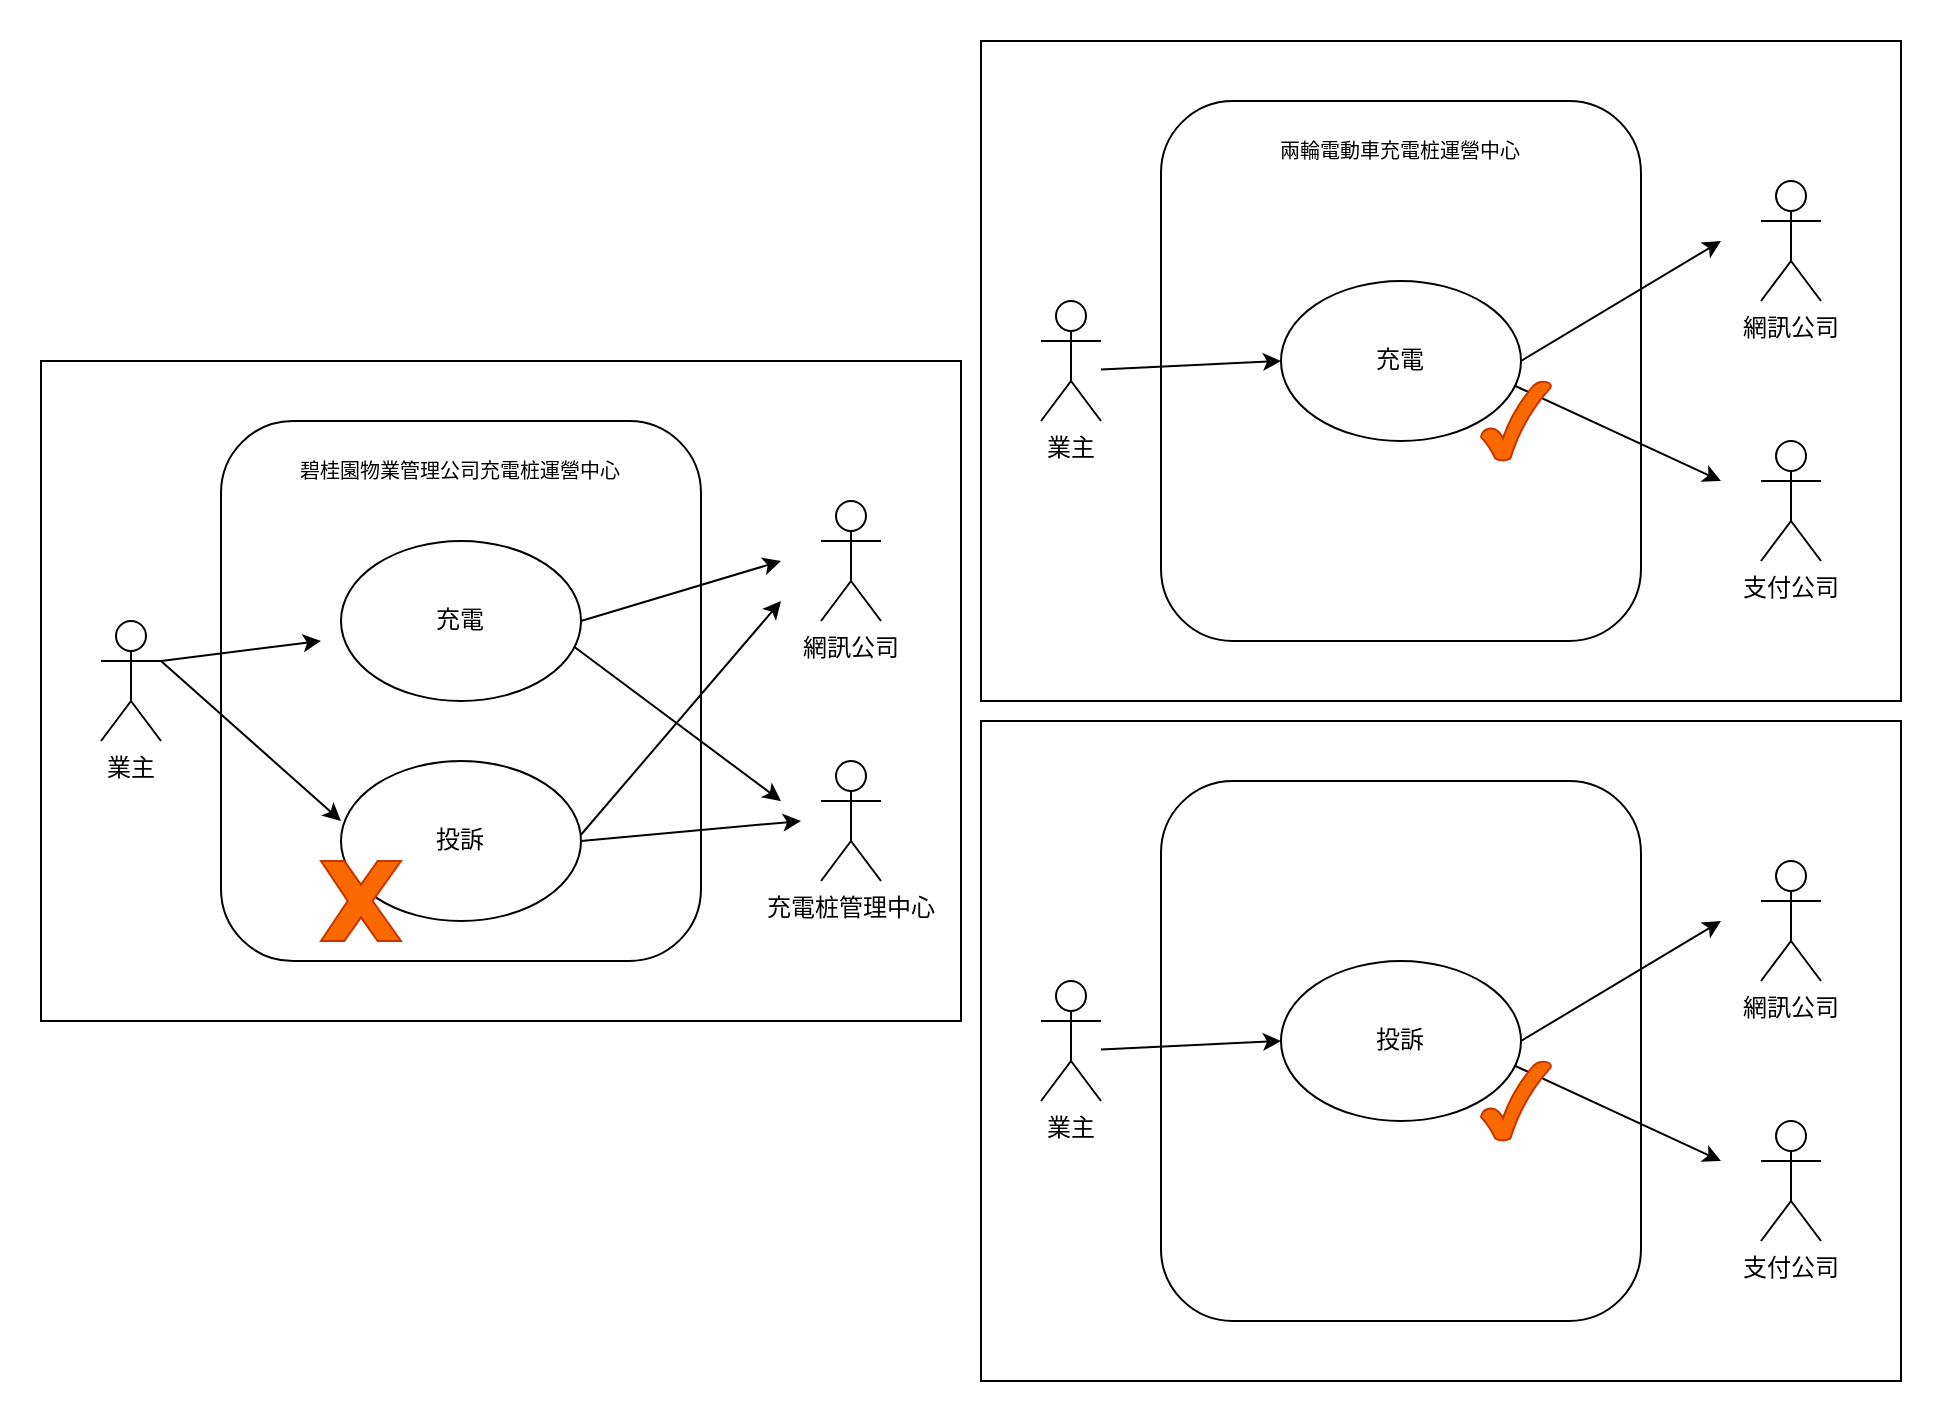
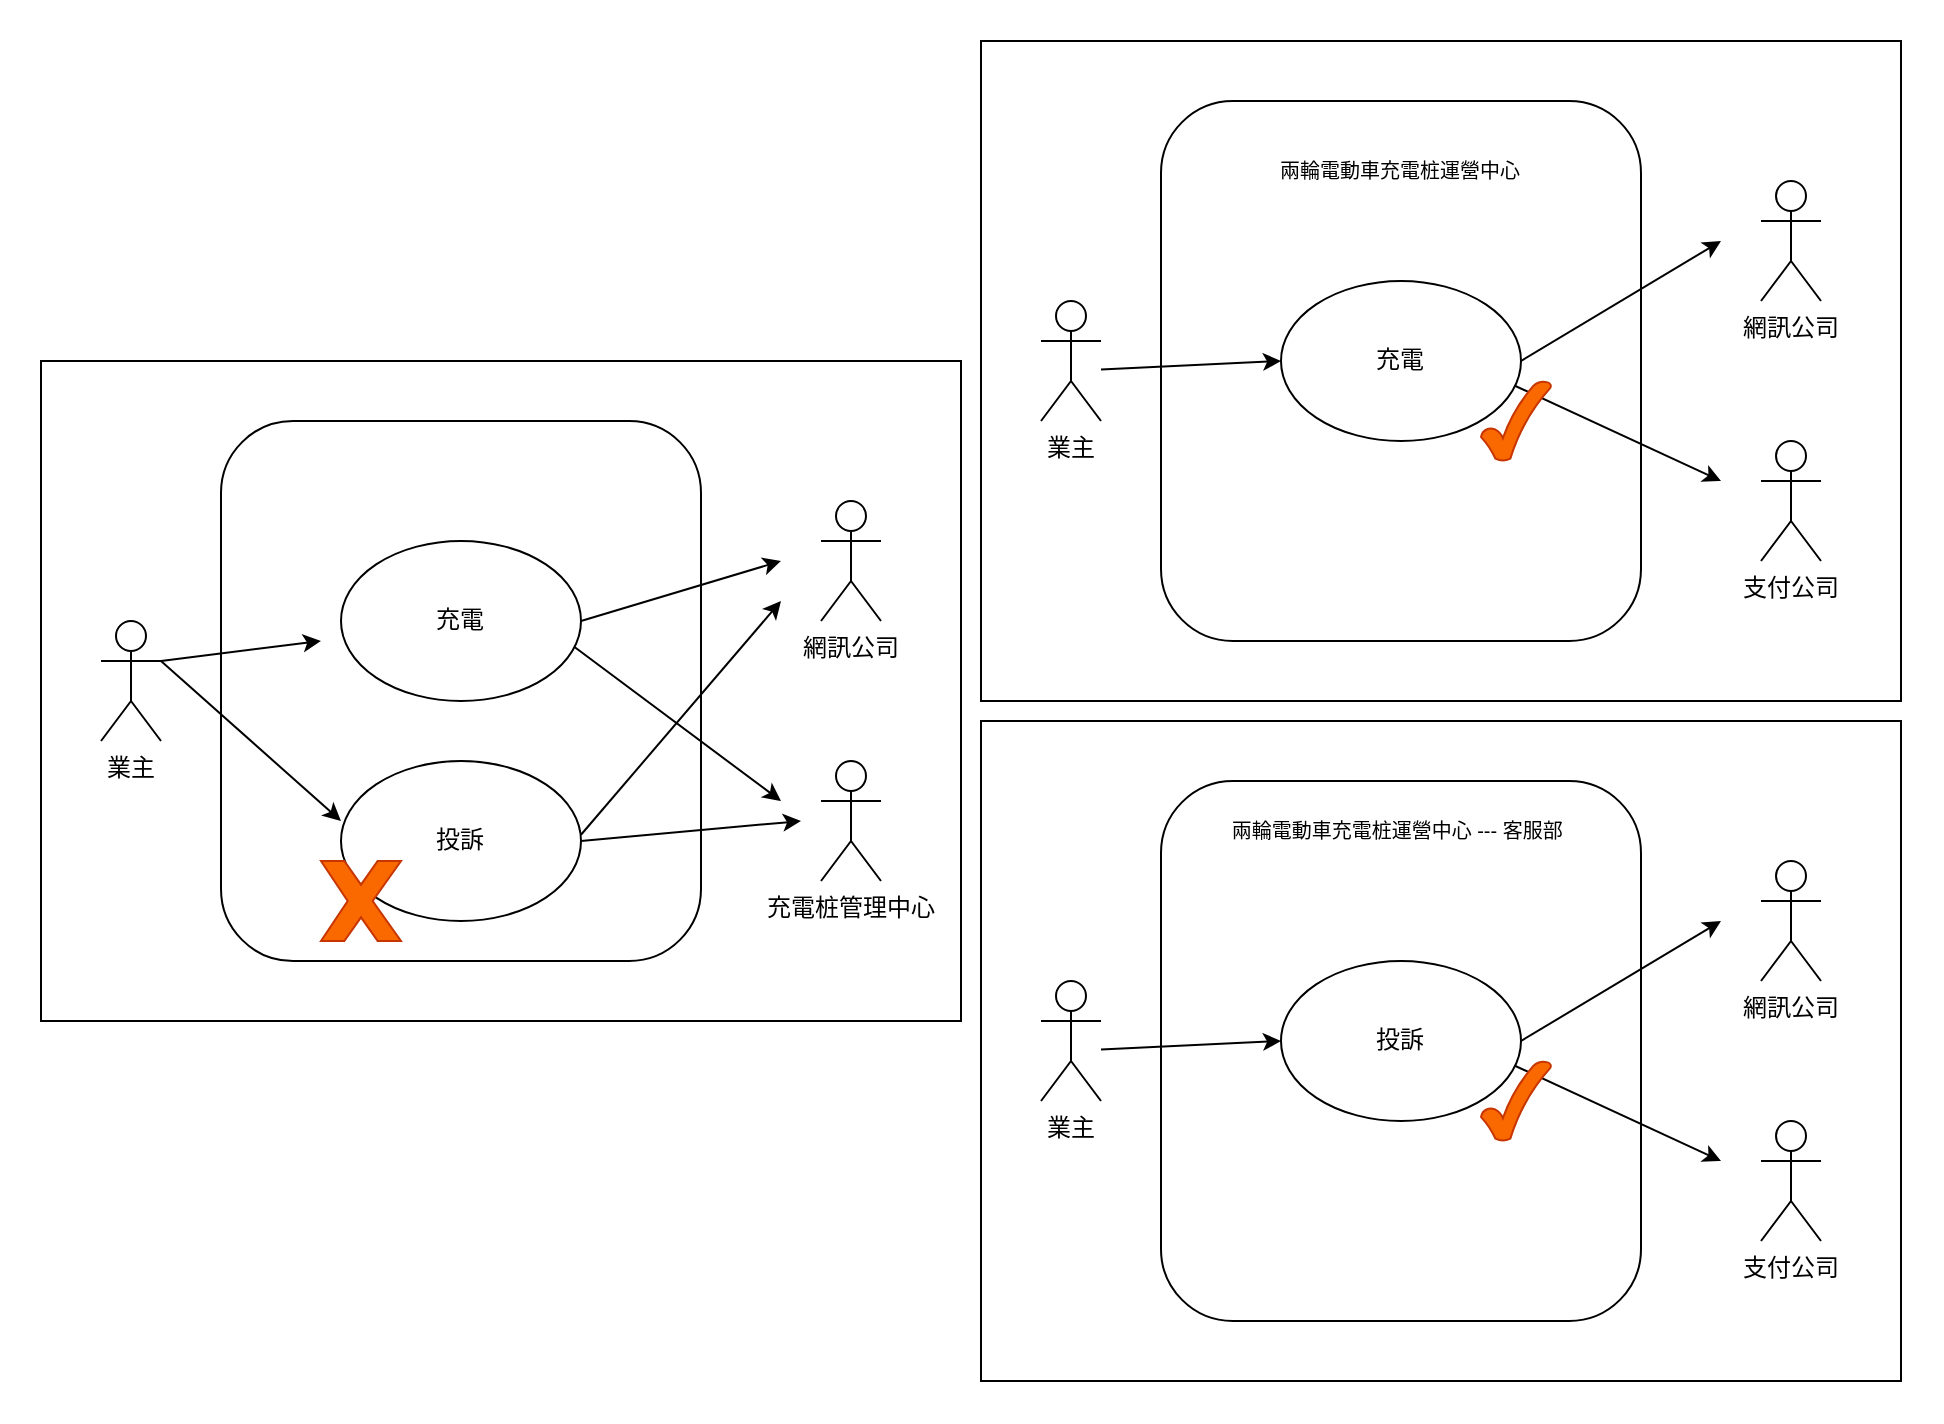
node "兩輪電動車充電桩運營中心": moved (1401, 151) -> (1401, 171)
node "碧桂園物業管理公司充電桩運營中心": removed
node "兩輪電動車充電桩運營中心 --- 客服部": added
